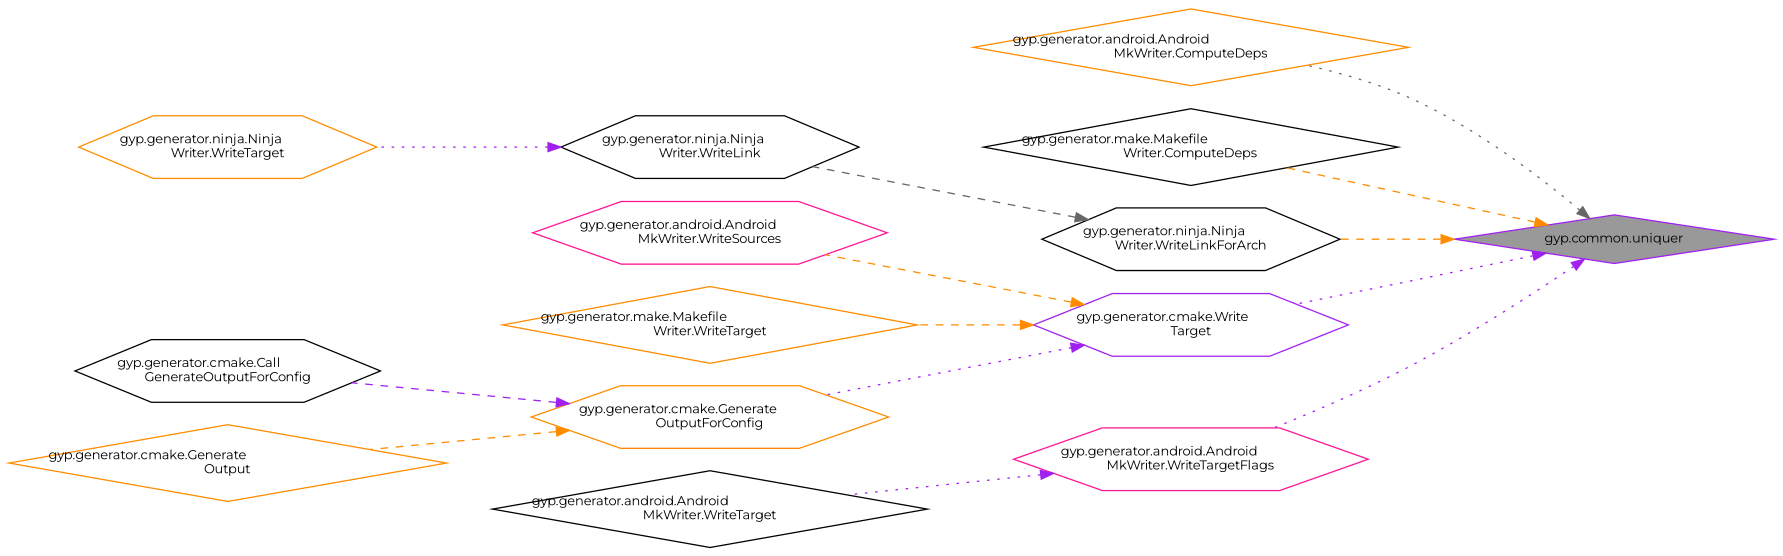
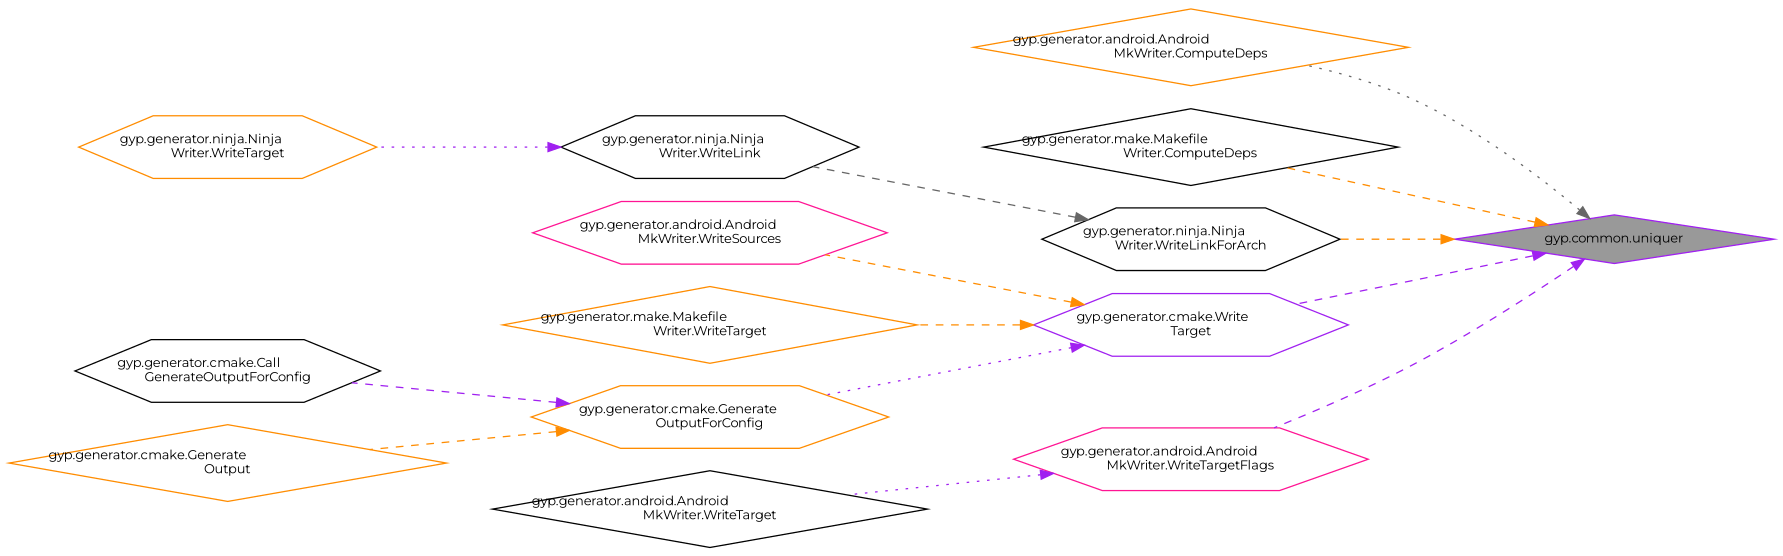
edge "gyp.generator.cmake.Write Target" -> "gyp.common.uniquer": style dotted -> dashed
edge "gyp.generator.android.Android MkWriter.WriteTargetFlags" -> "gyp.common.uniquer": style dotted -> dashed
